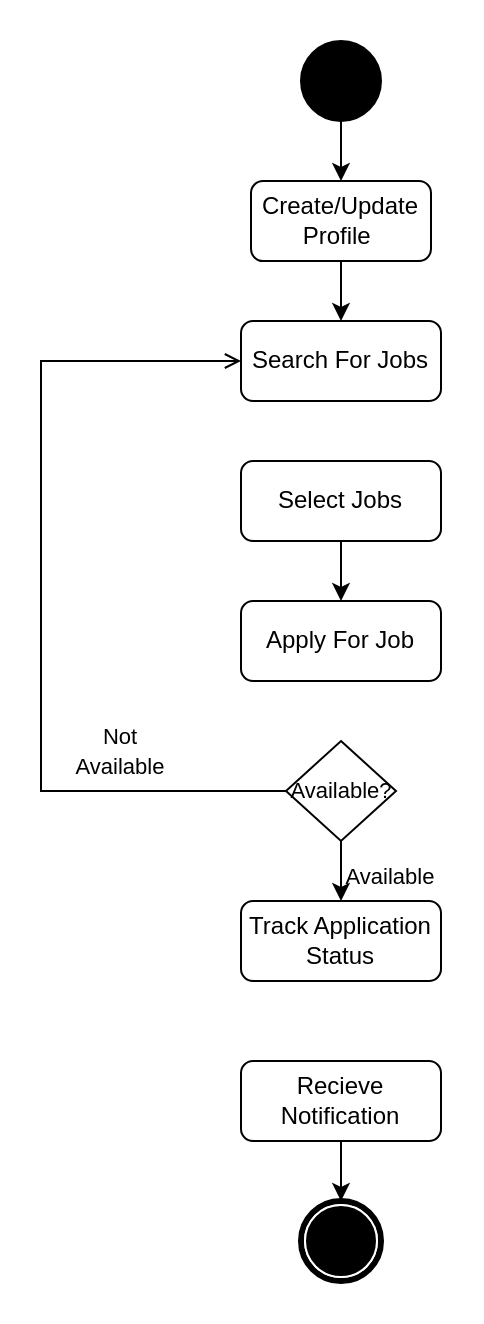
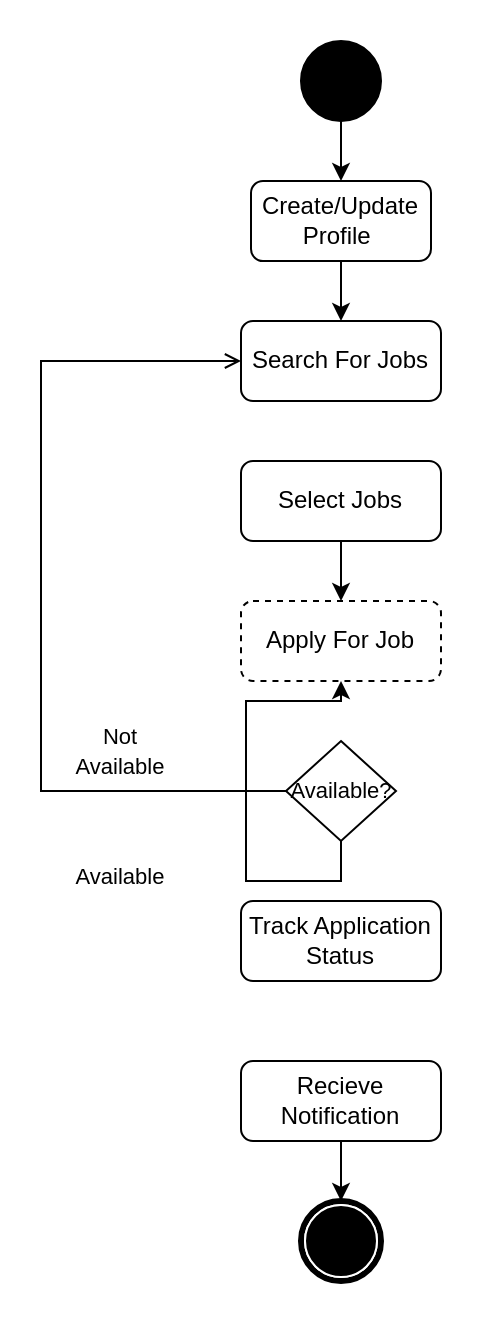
node "Apply For Job": style solid -> dashed
node "Available": moved (391, 876) -> (121, 876)
edge "Available?" -> "Track Application Status": now "Available?" -> "Apply For Job"
